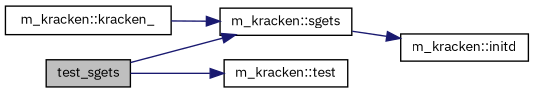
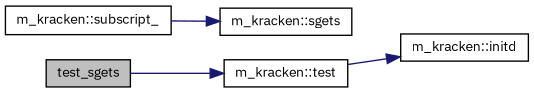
node "m_kracken::kracken_": label "m_kracken::kracken_" -> "m_kracken::subscript_"
edge "m_kracken::sgets" -> "m_kracken::initd": now "m_kracken::test" -> "m_kracken::initd"
edge "test_sgets" -> "m_kracken::sgets": removed
